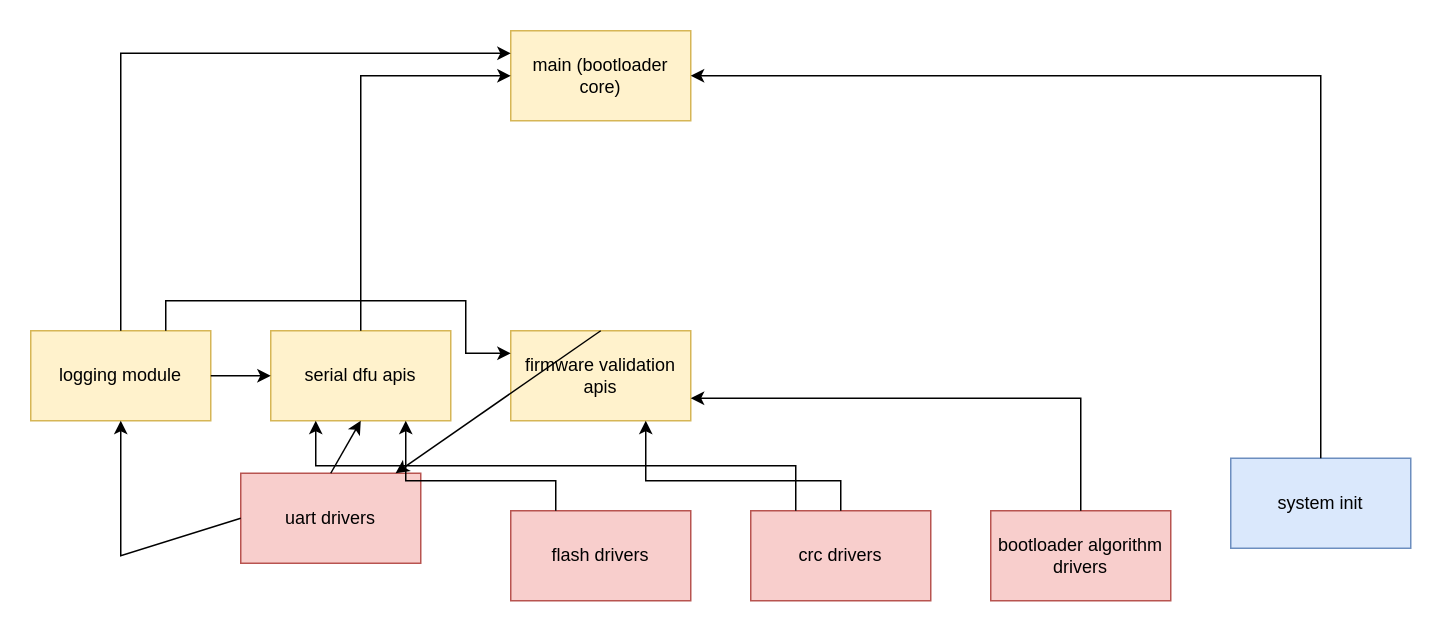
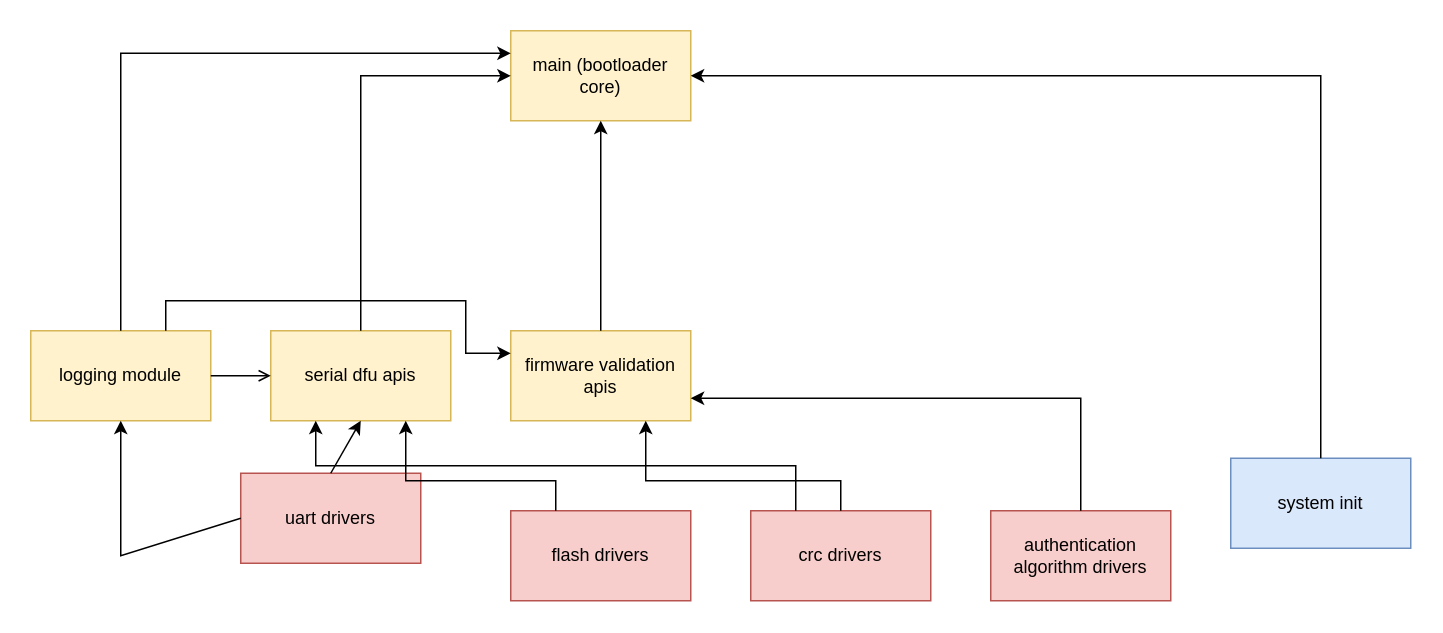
edge "logging module" -> "serial dfu apis": arrowhead classic -> open
edge "firmware validation apis" -> "uart drivers": now "firmware validation apis" -> "main (bootloader core)"
node "bootloader algorithm drivers": label "bootloader algorithm drivers" -> "authentication algorithm drivers"
